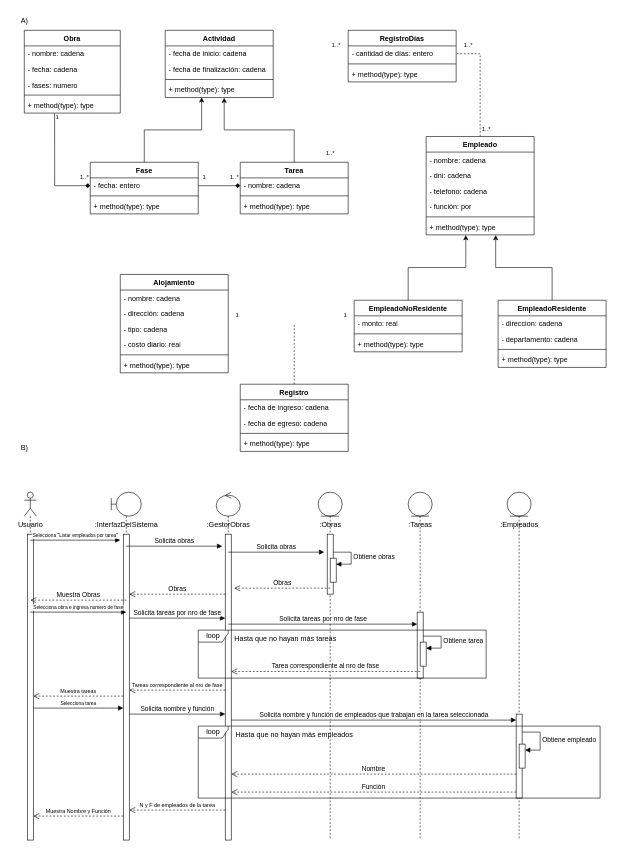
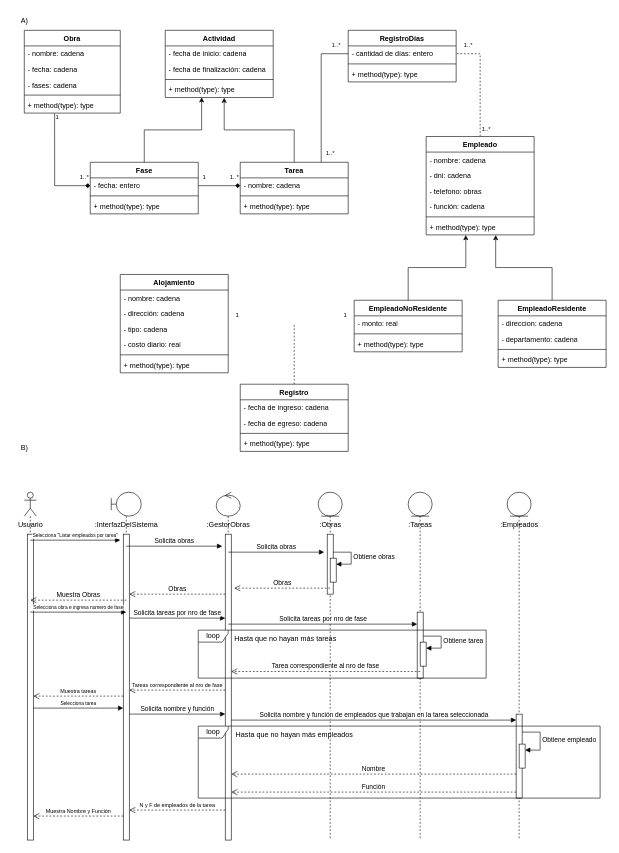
node "- fases: numero": label "- fases: numero" -> "- fases: cadena"
edge "- cantidad de días: entero" -- "Tarea": added
node "- telefono: cadena": label "- telefono: cadena" -> "- telefono: obras"
node "- función: por": label "- función: por" -> "- función: cadena"
